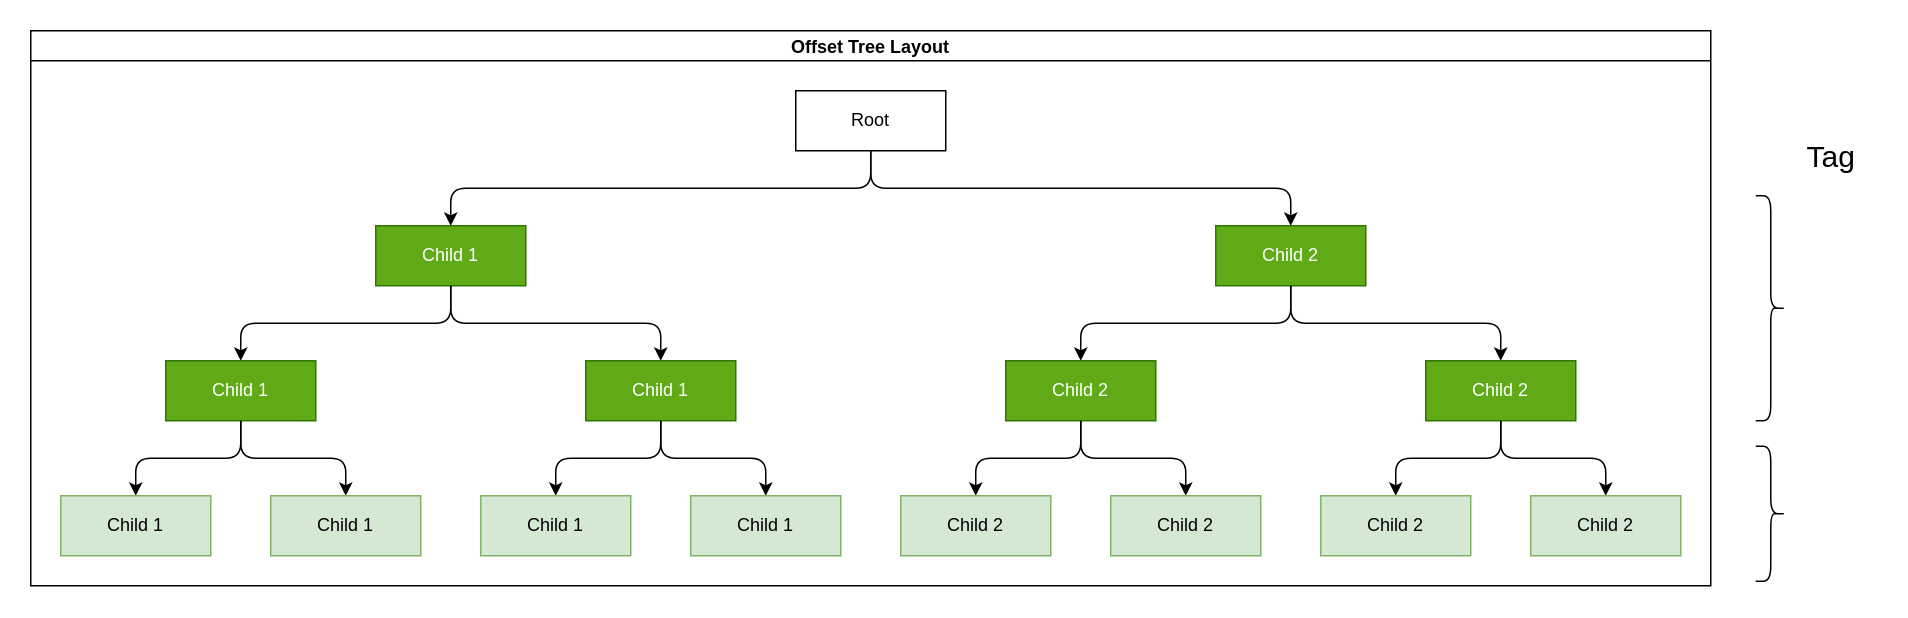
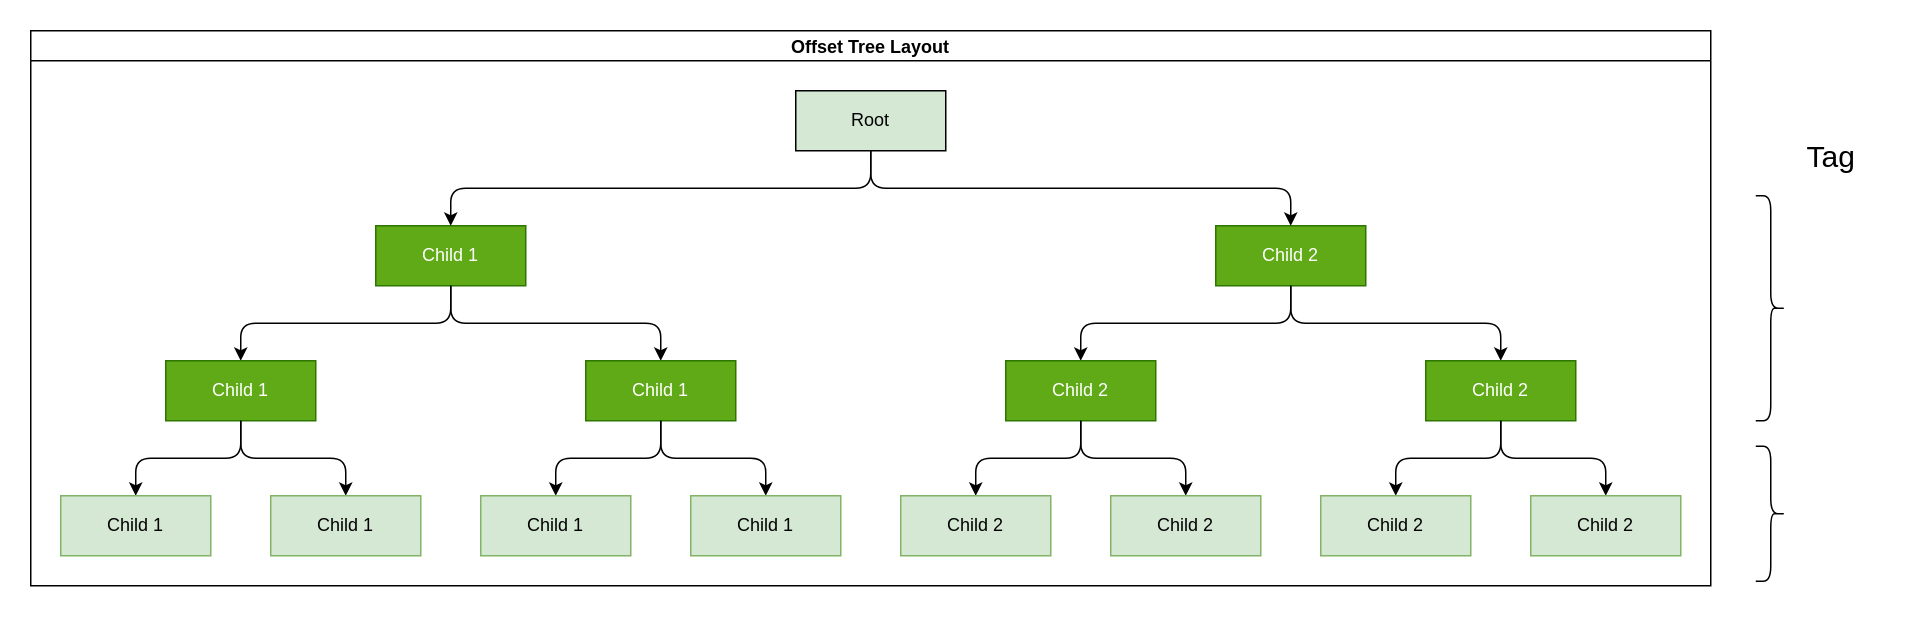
node "Root": fillcolor #ffffff -> #d5e8d4
